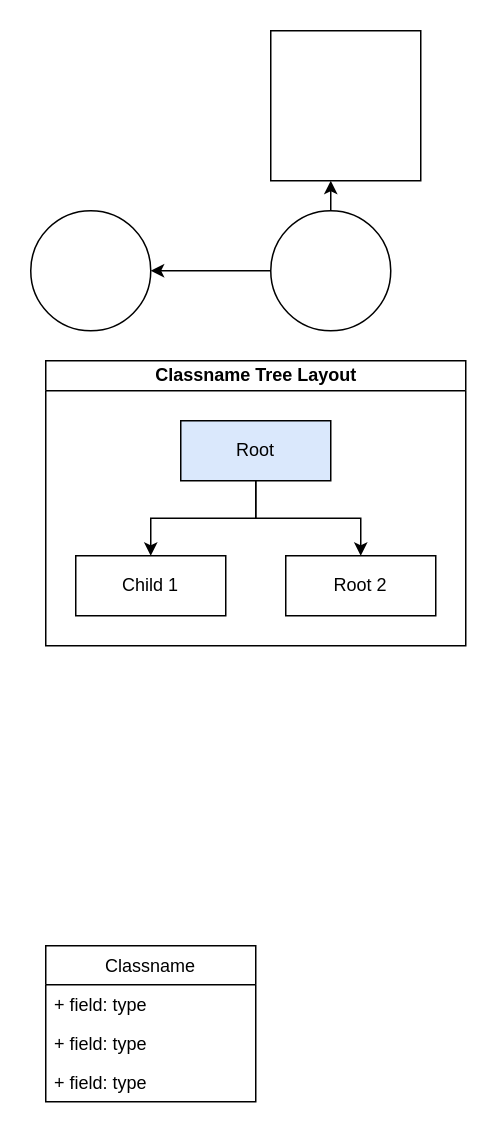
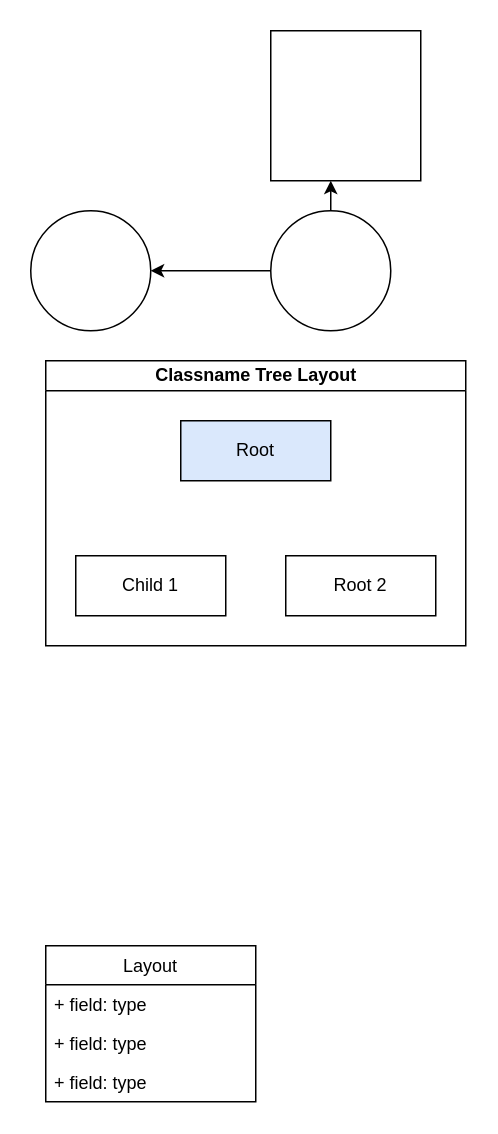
edge "Root" -> "Child 1": removed
edge "Root" -> "Root 2": removed
node "Classname": label "Classname" -> "Layout"
